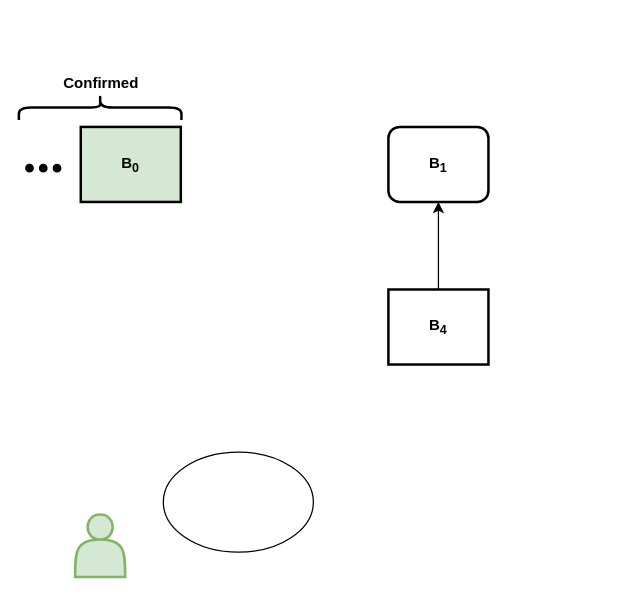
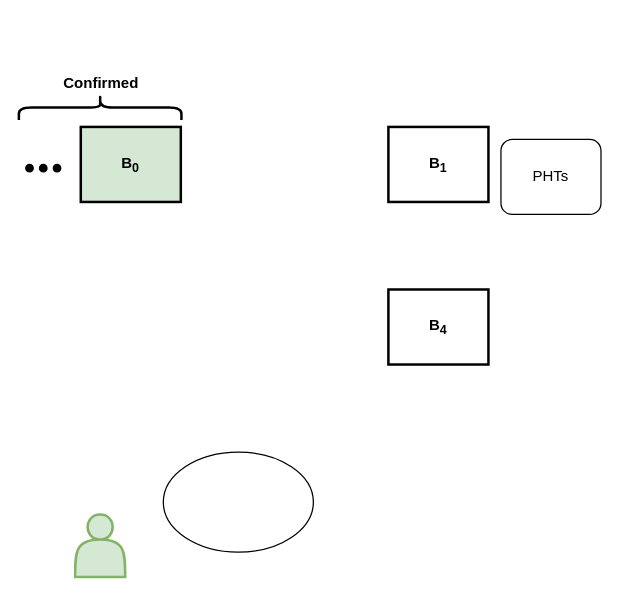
node "B1": shape rounded rectangle -> rectangle
node "PHTs": added
edge "B4" -> "B1": removed
